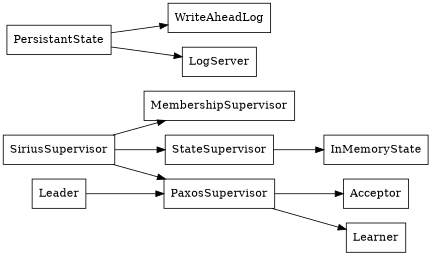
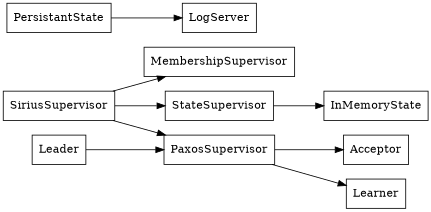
node "WriteAheadLog": removed
